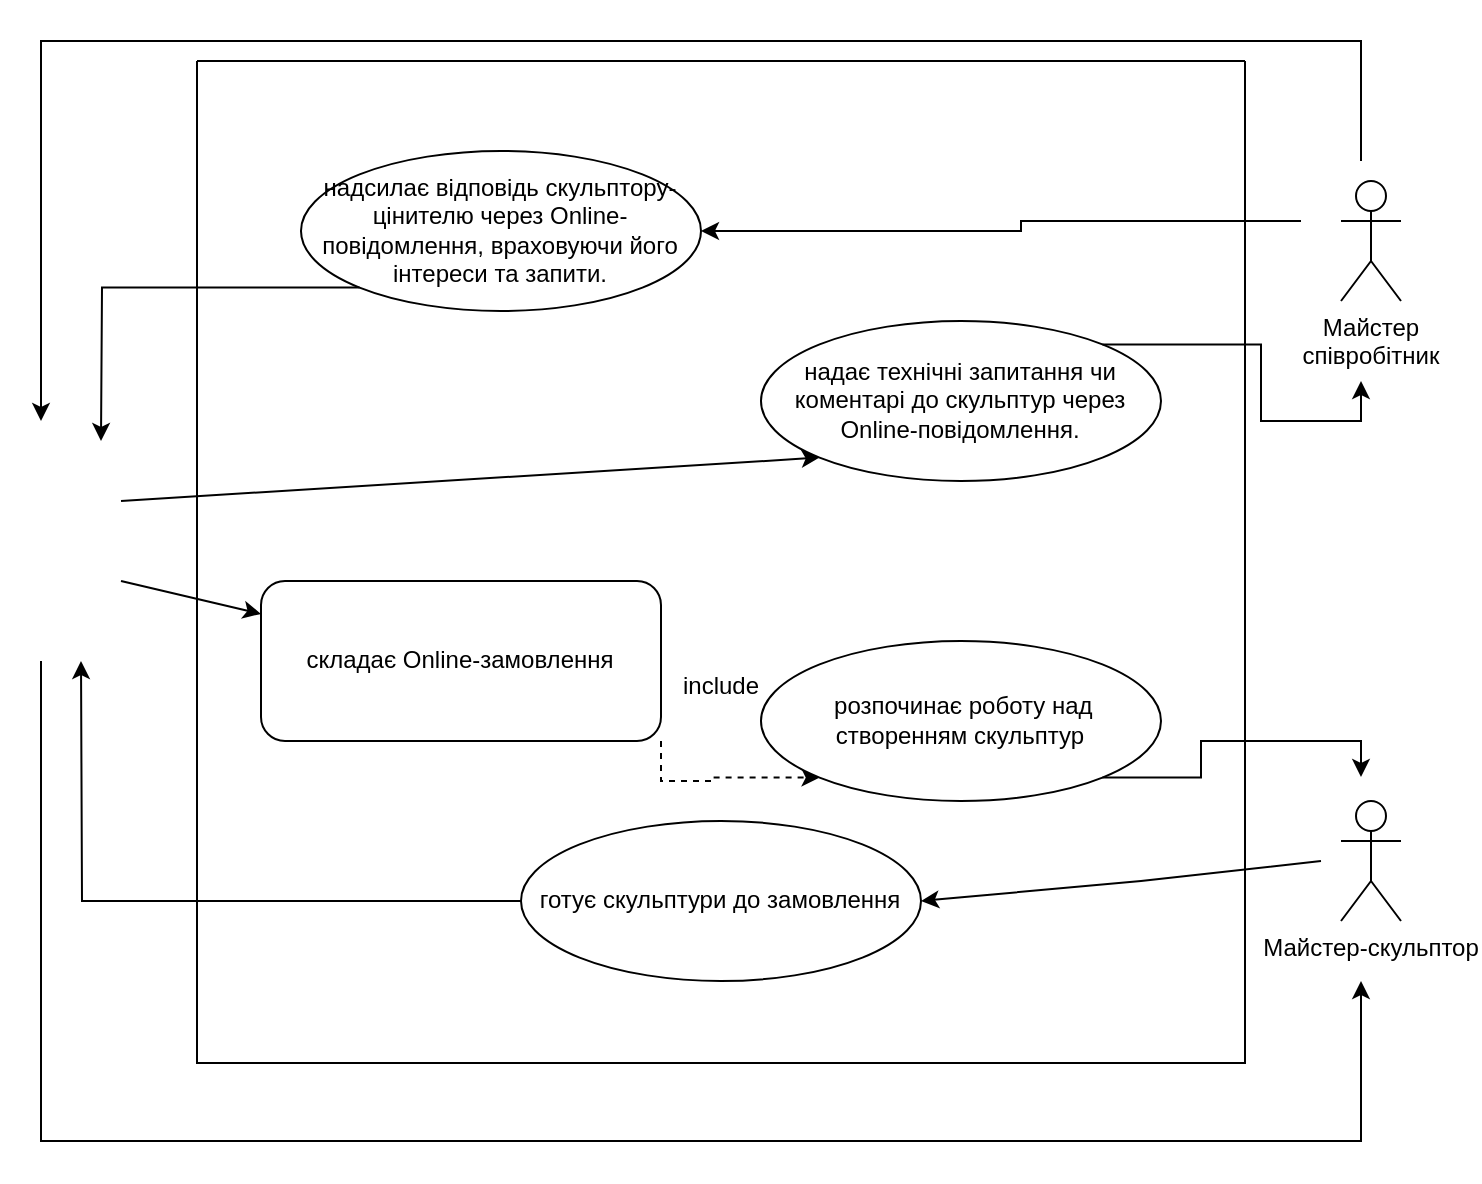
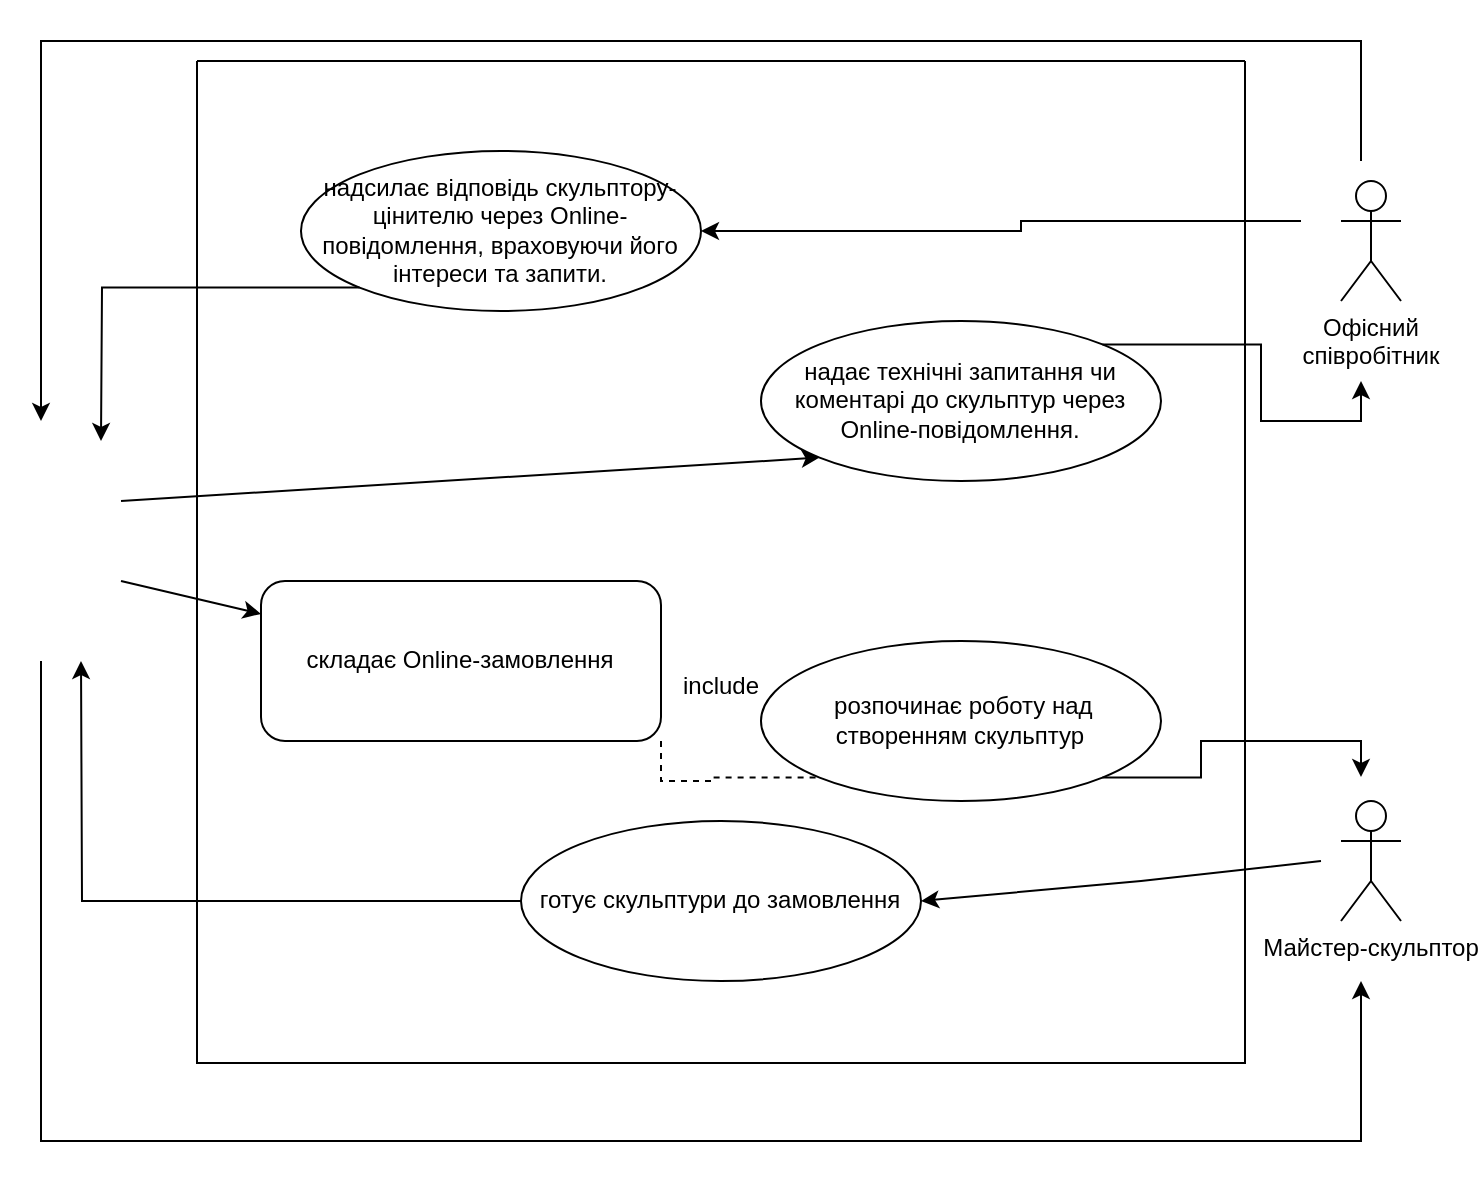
node "Майстер співробітник": label "Майстер співробітник" -> "Офісний співробітник"
edge "складає Online-замовлення" -> "розпочинає роботу над створенням скульптур": arrowhead classic -> none
